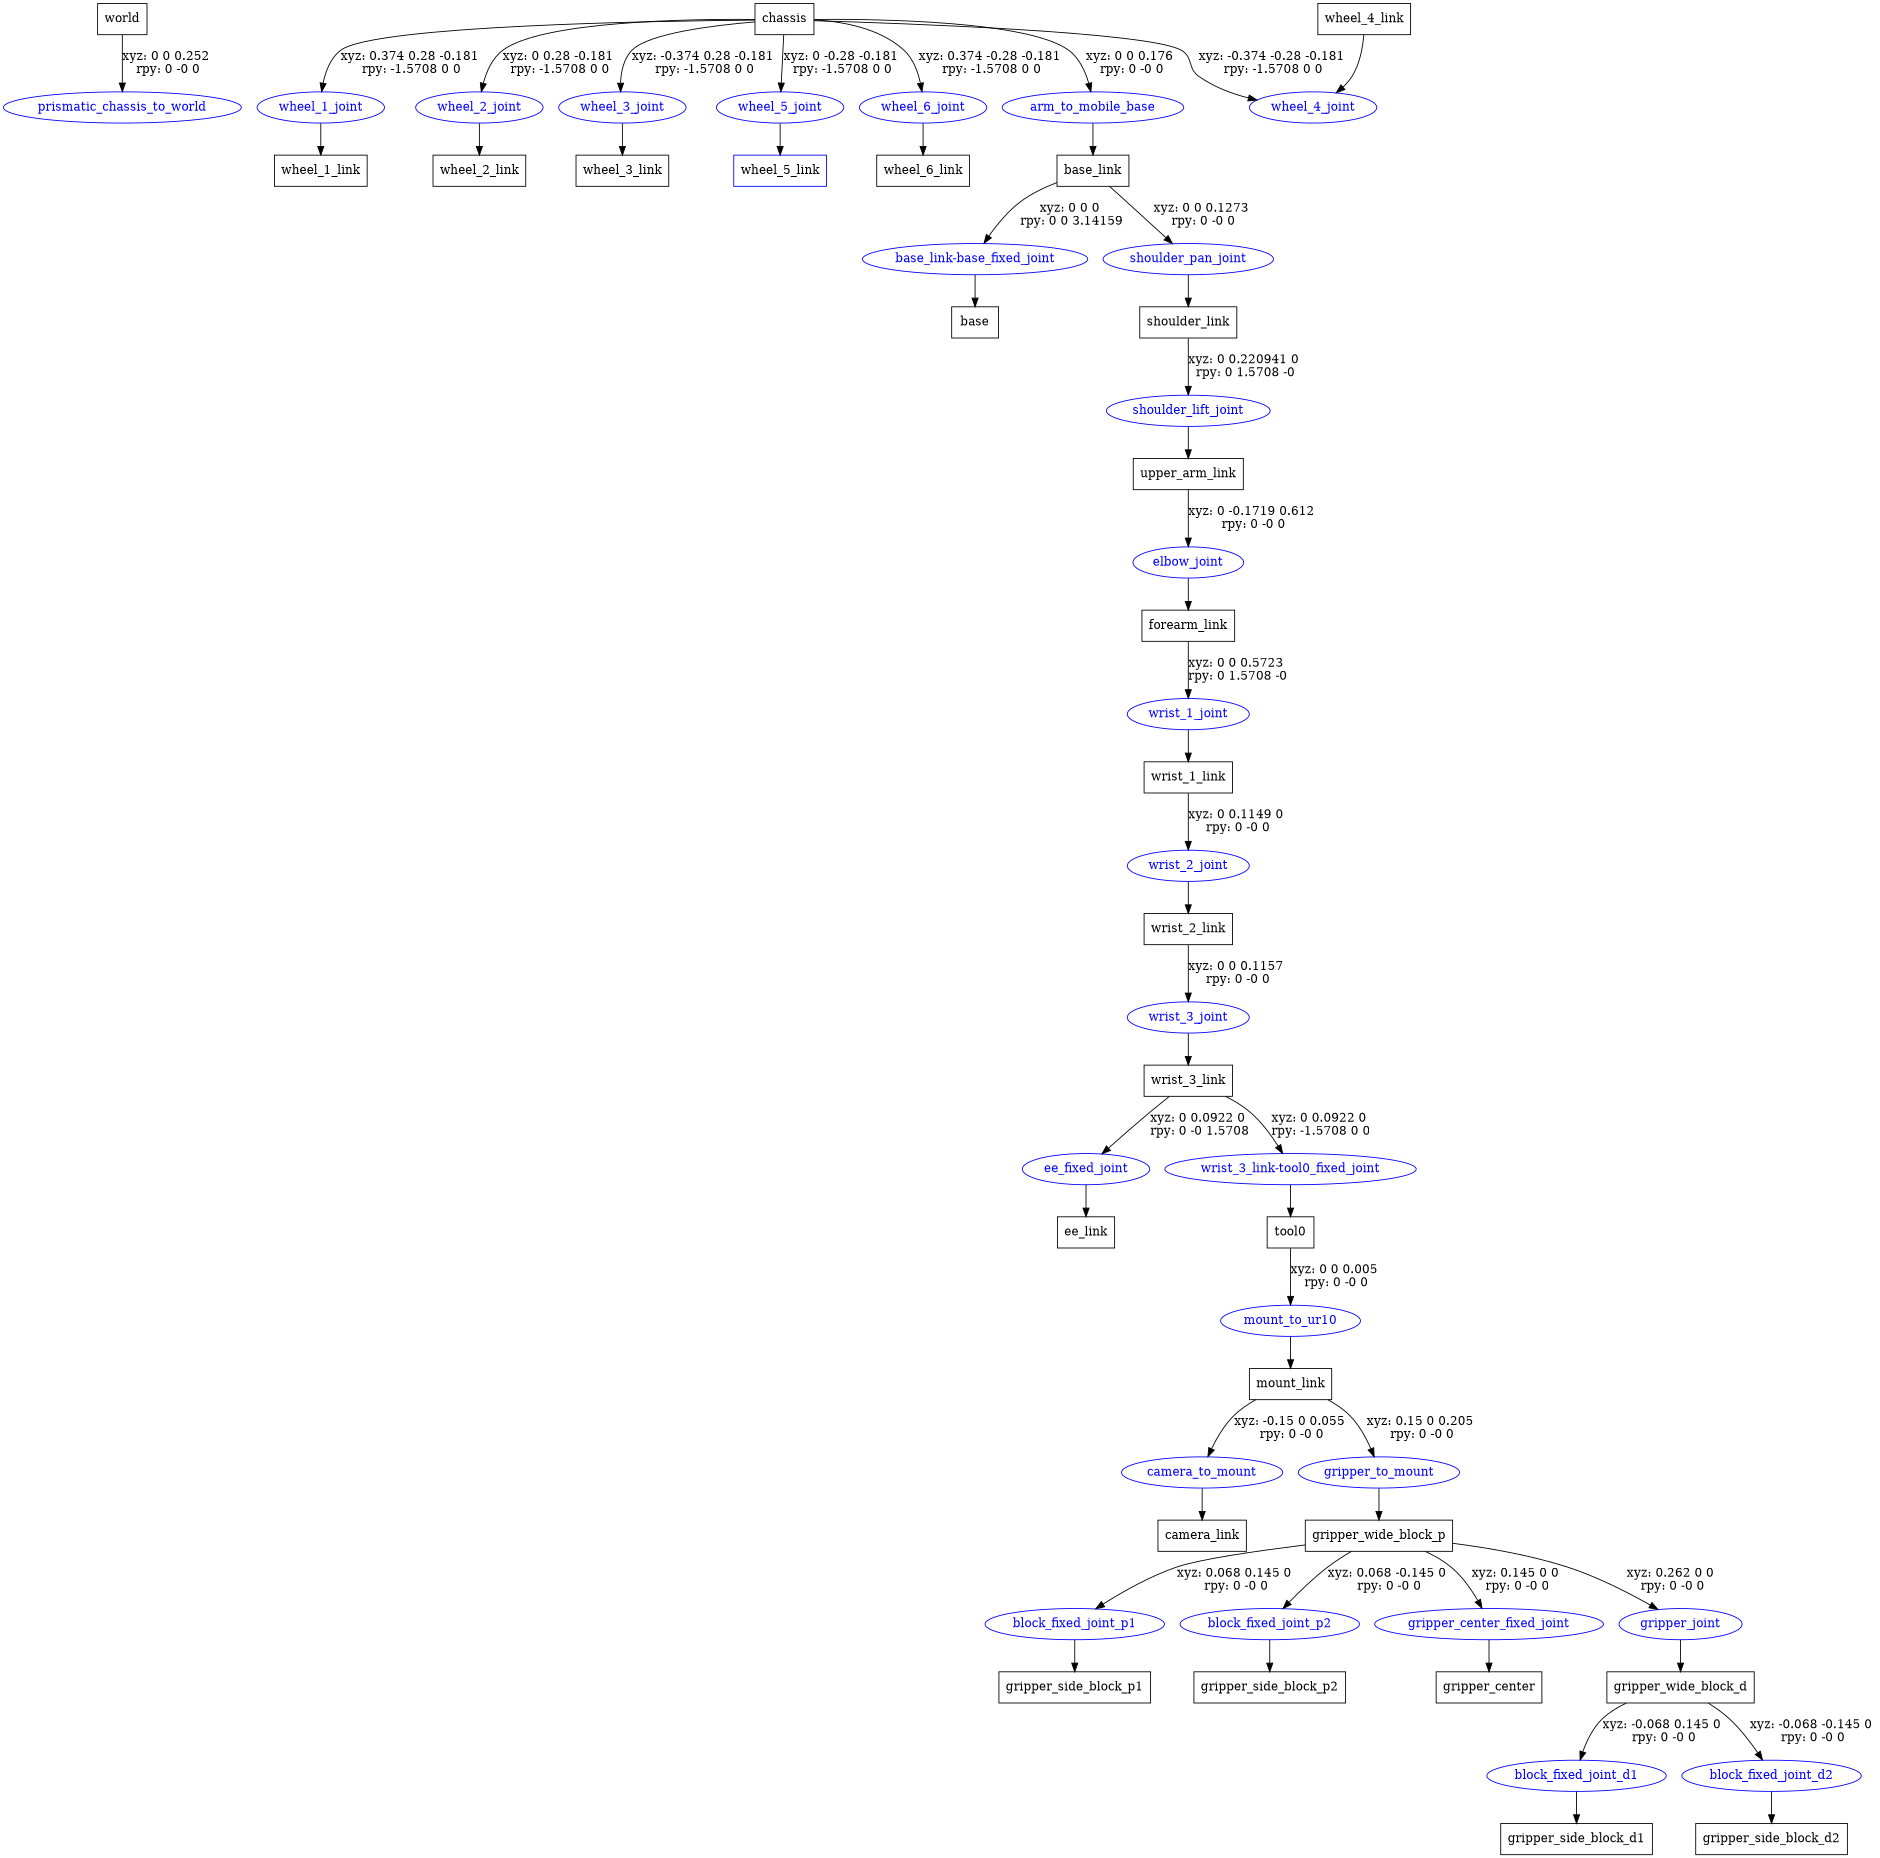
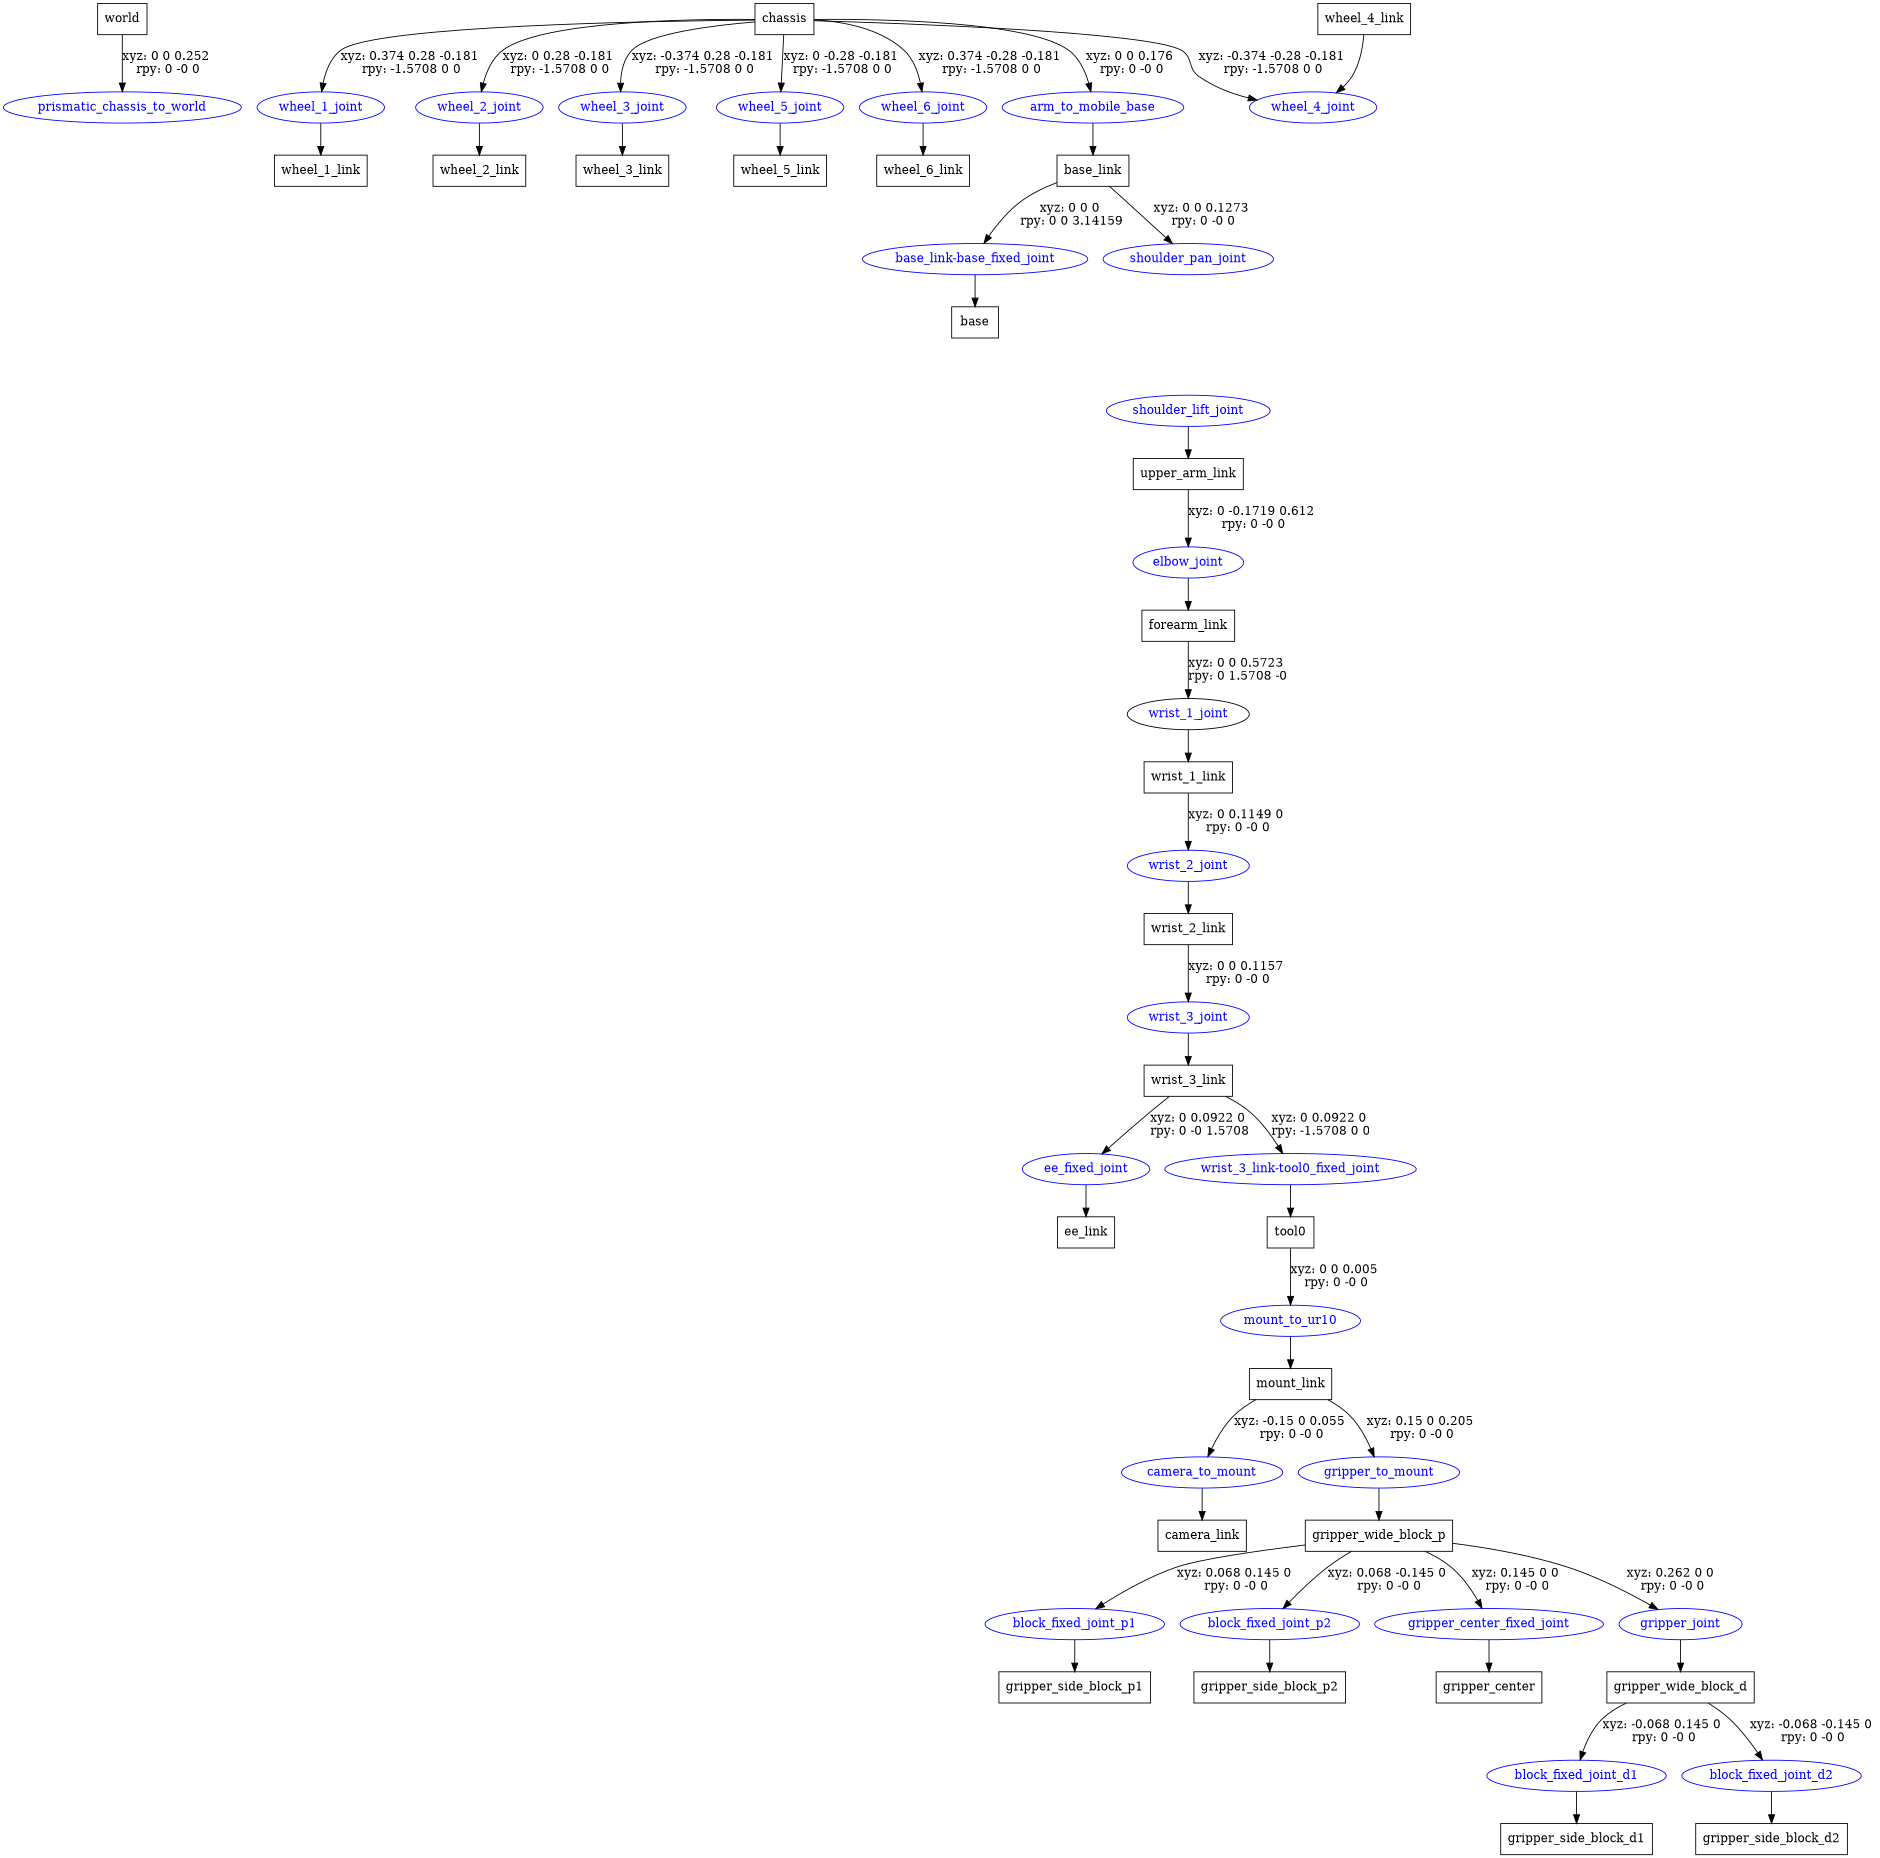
node "wheel_5_link": color blue -> black
node "shoulder_link": removed
node "wrist_1_joint": color blue -> black
